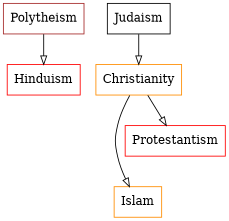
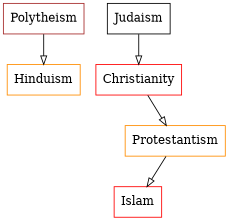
node "Hinduism": color red -> darkorange
node "Christianity": color darkorange -> red
edge "Christianity" -> "Islam": now "Protestantism" -> "Islam"
node "Protestantism": color red -> darkorange
node "Islam": color darkorange -> red
